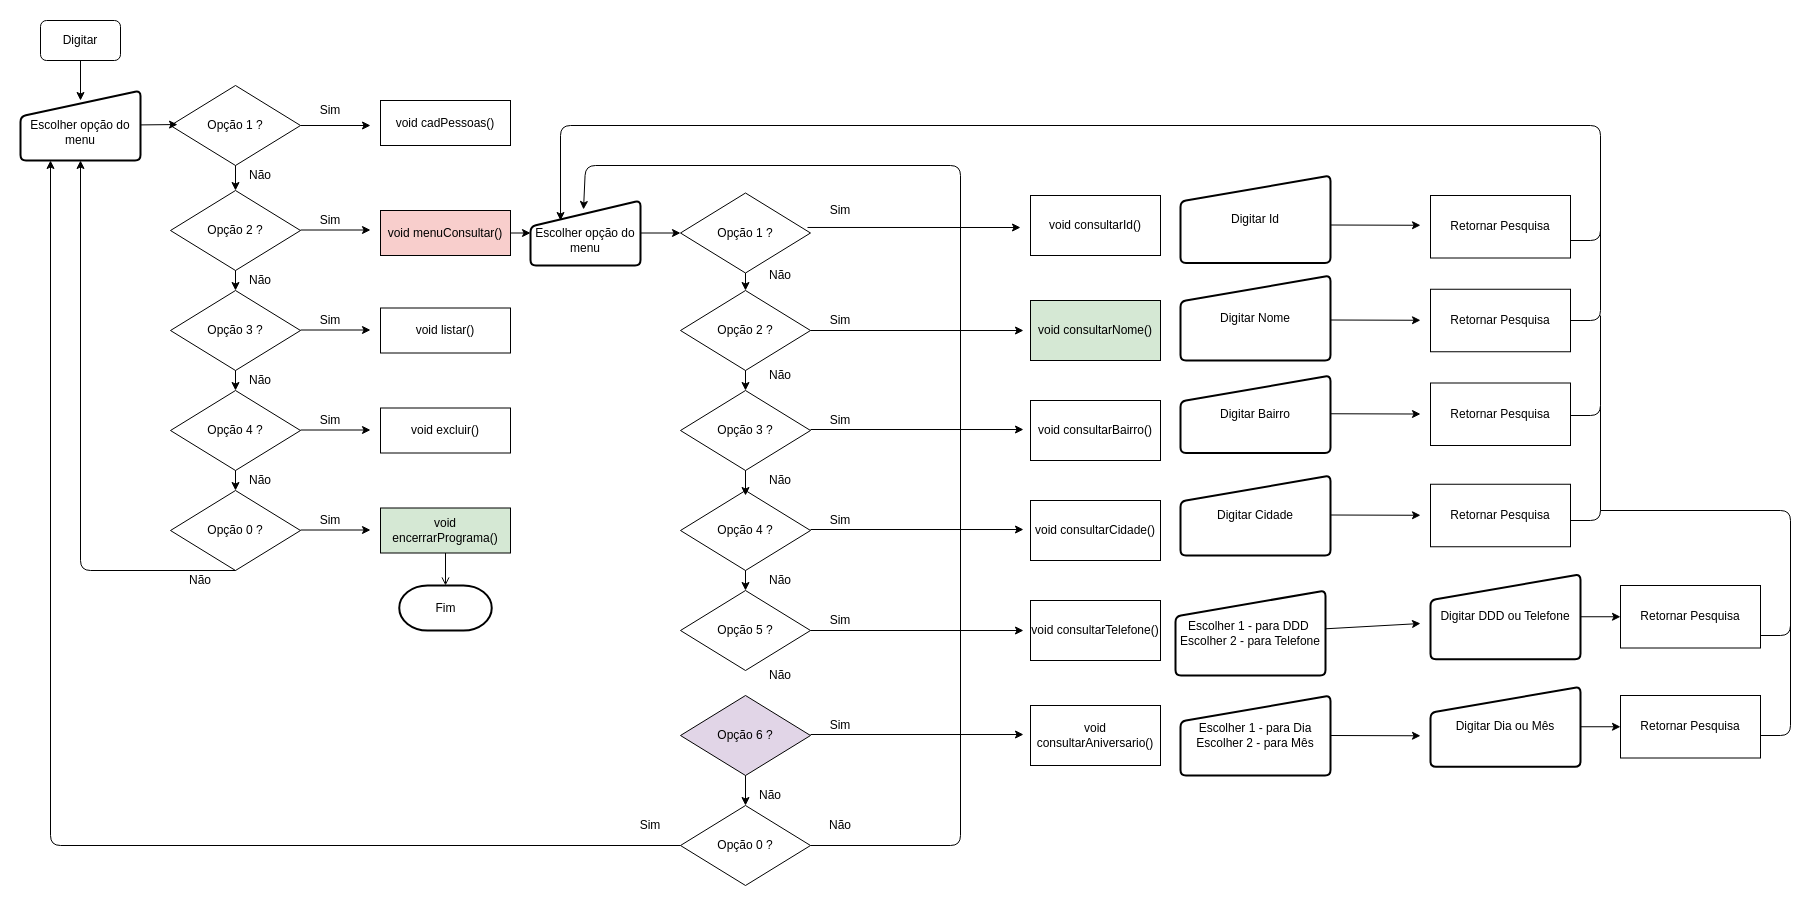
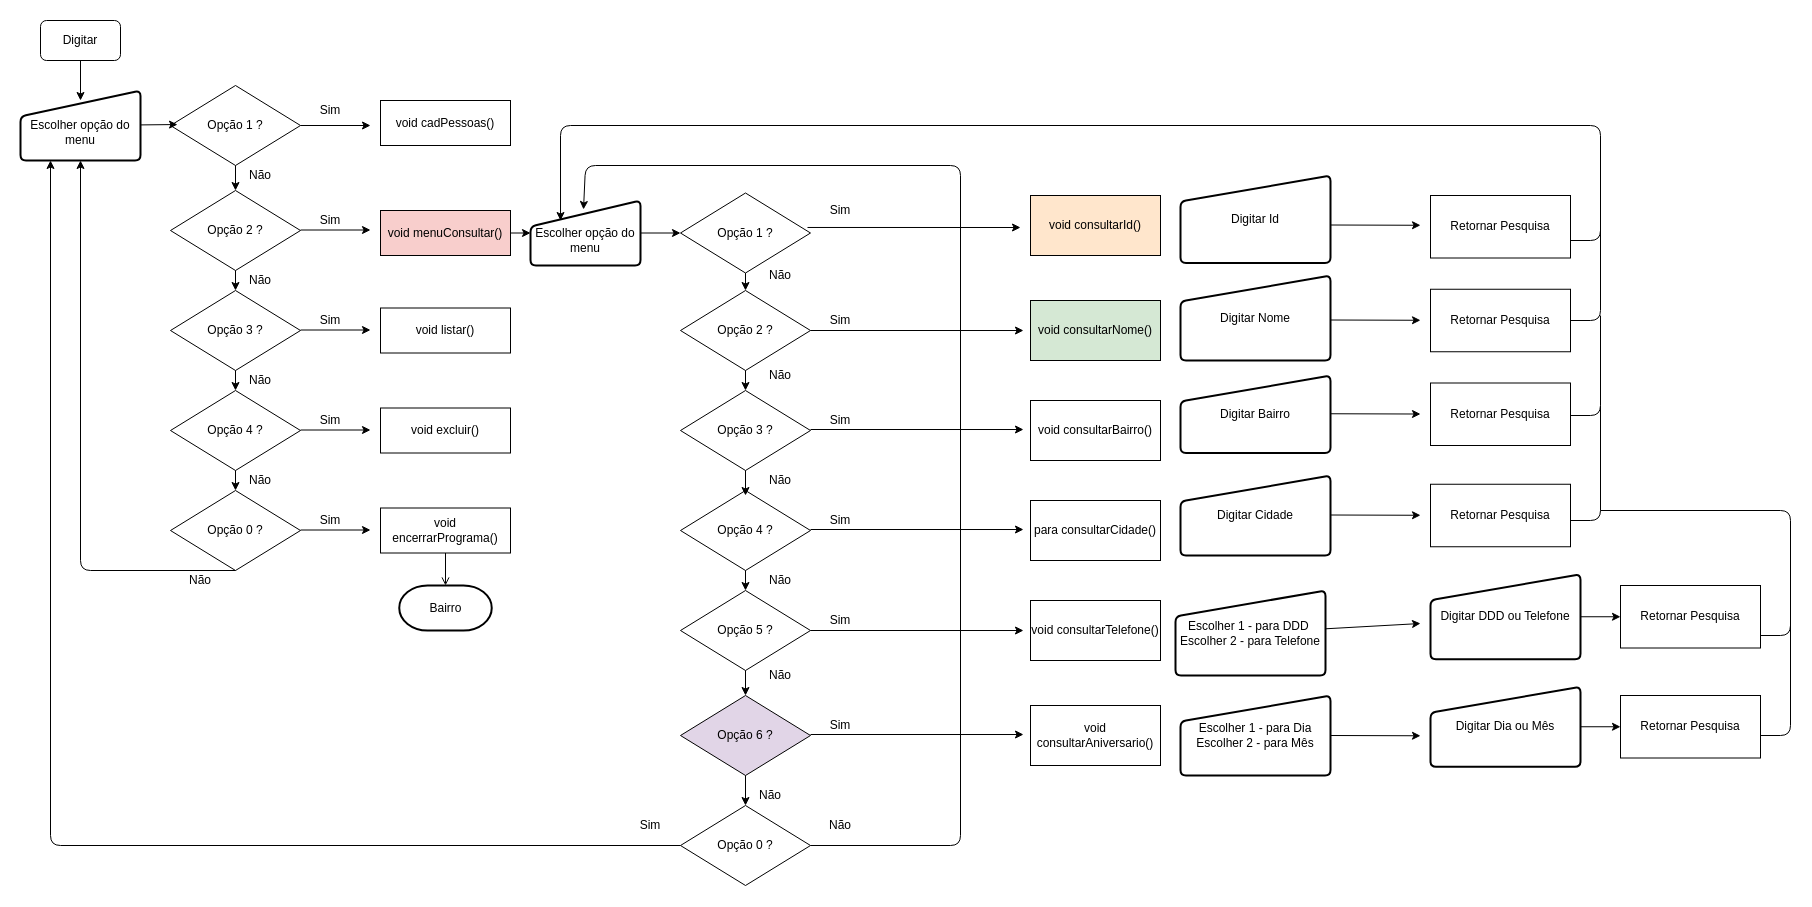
node "void consultarId()": fillcolor #ffffff -> #ffe6cc
node "void encerrarPrograma()": fillcolor #d5e8d4 -> #ffffff
node "void consultarCidade()": label "void consultarCidade()" -> "para consultarCidade()"
node "Fim": label "Fim" -> "Bairro"
edge "Opção 5 ?" -> "Opção 6 ?": added
